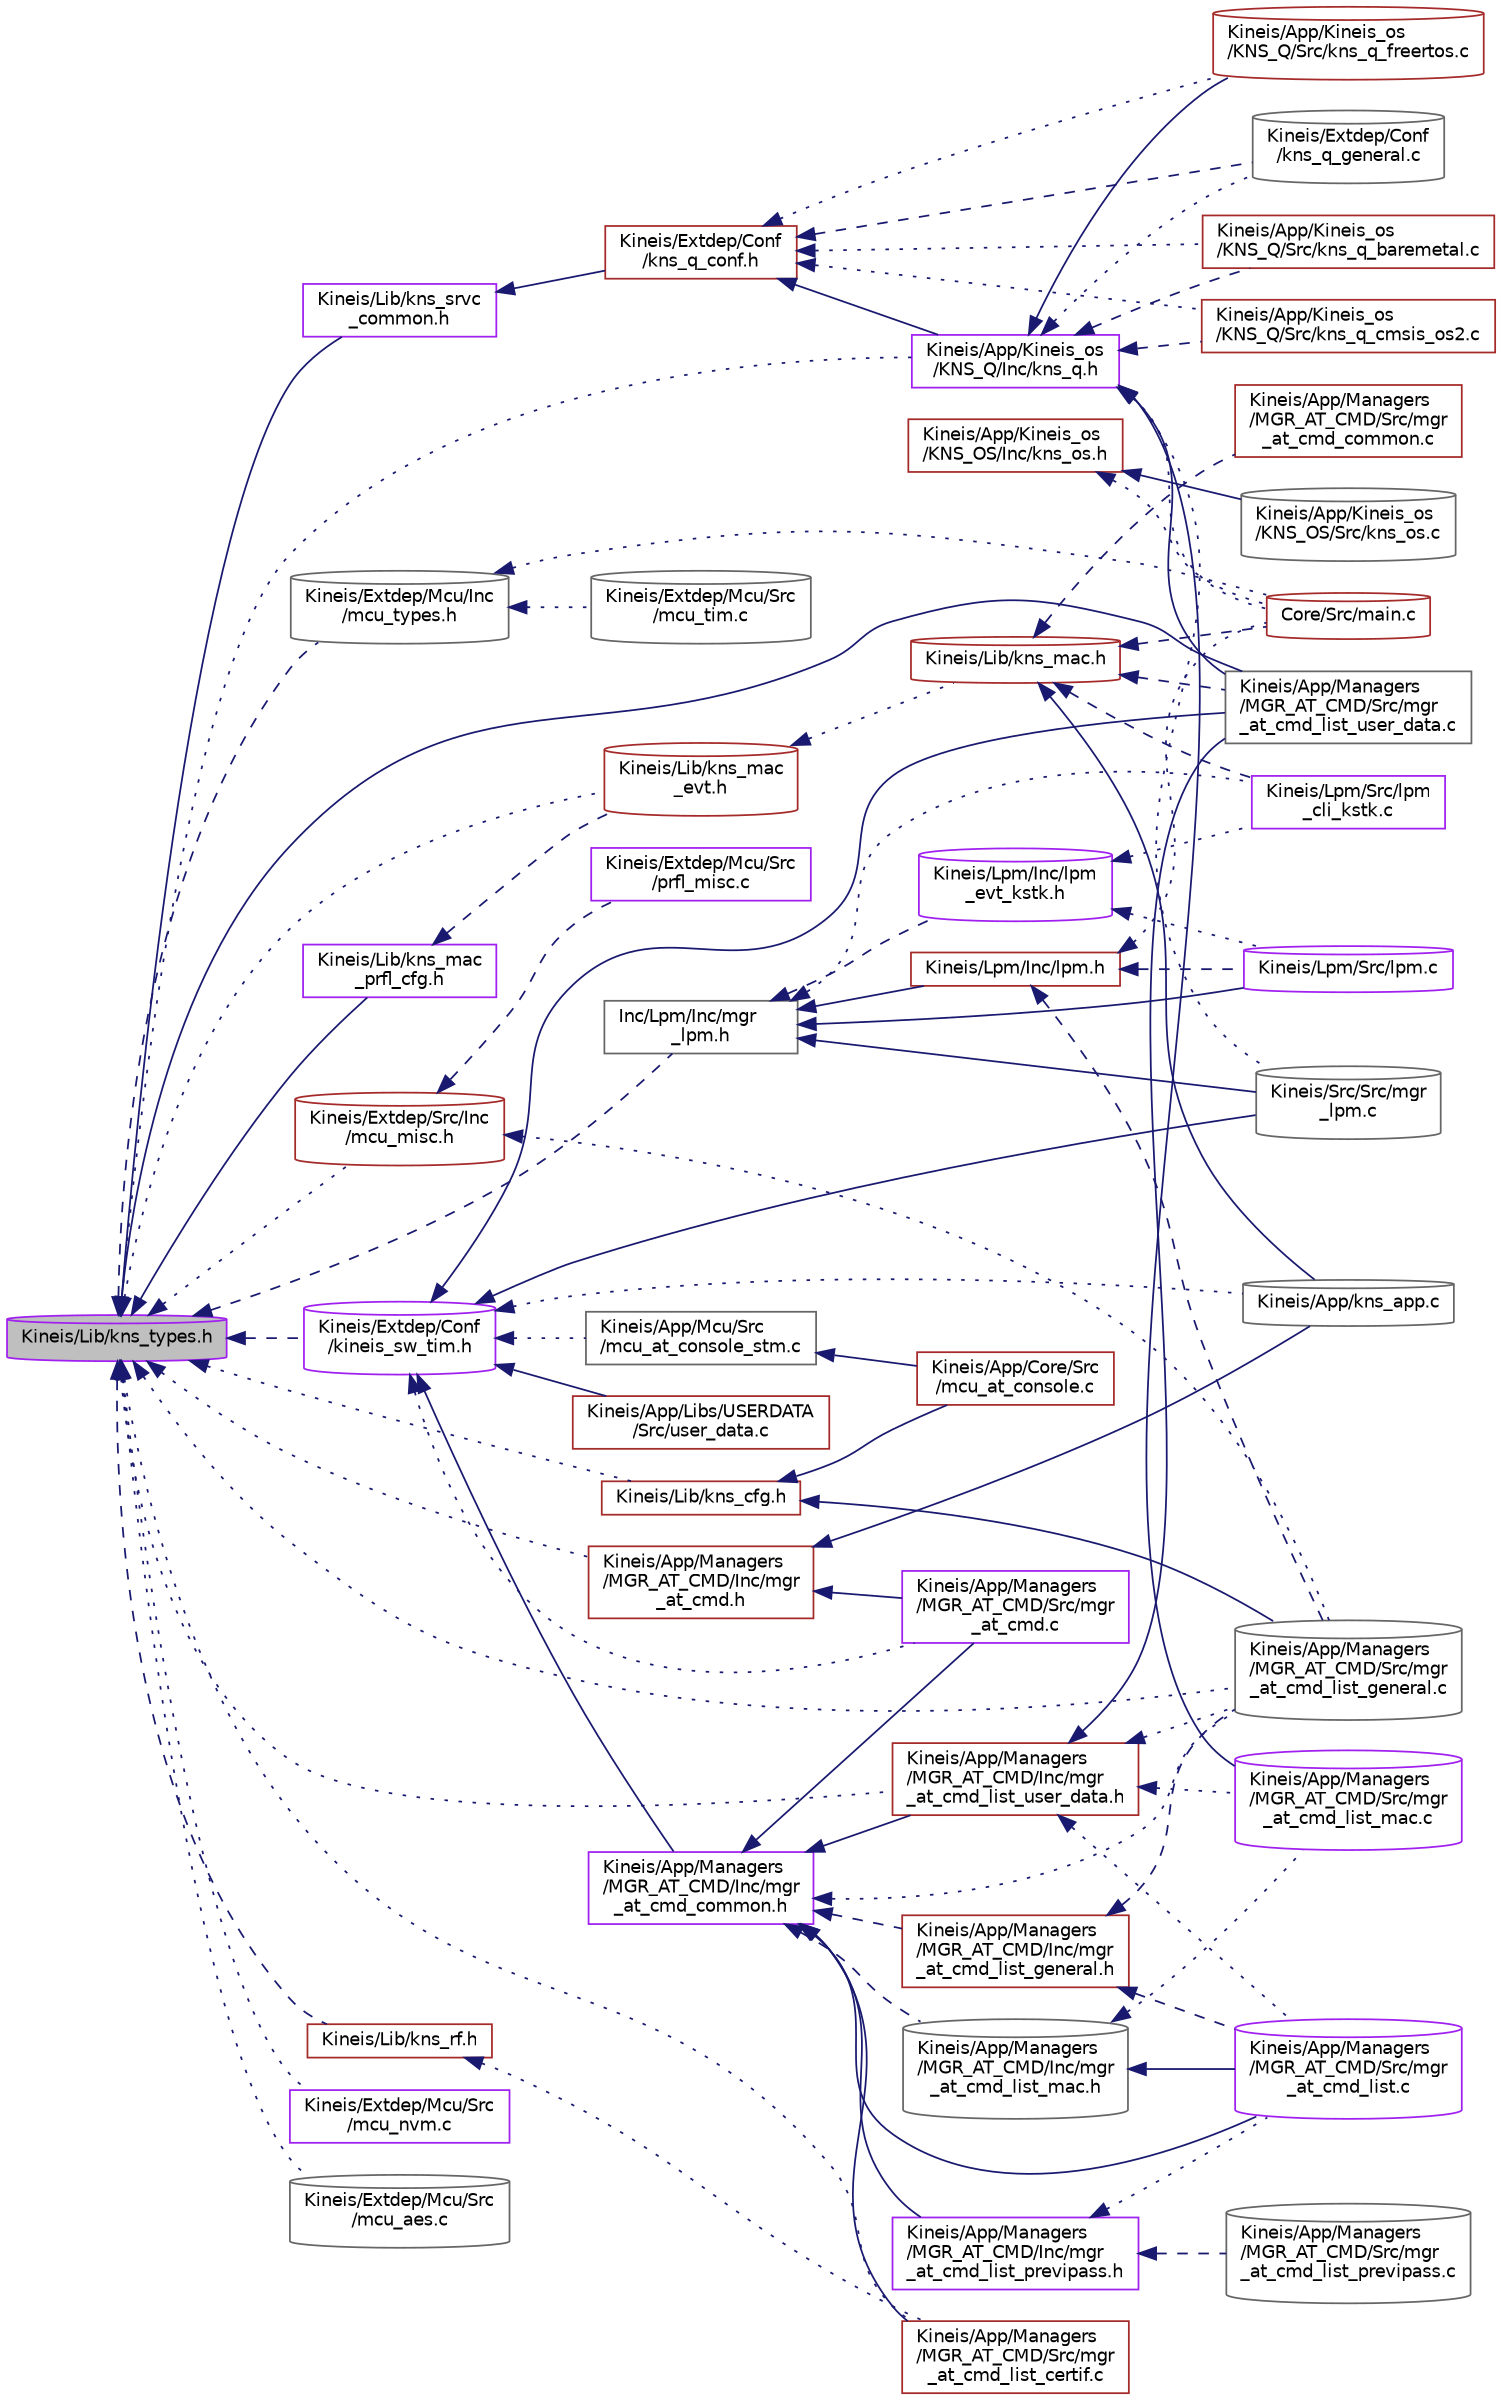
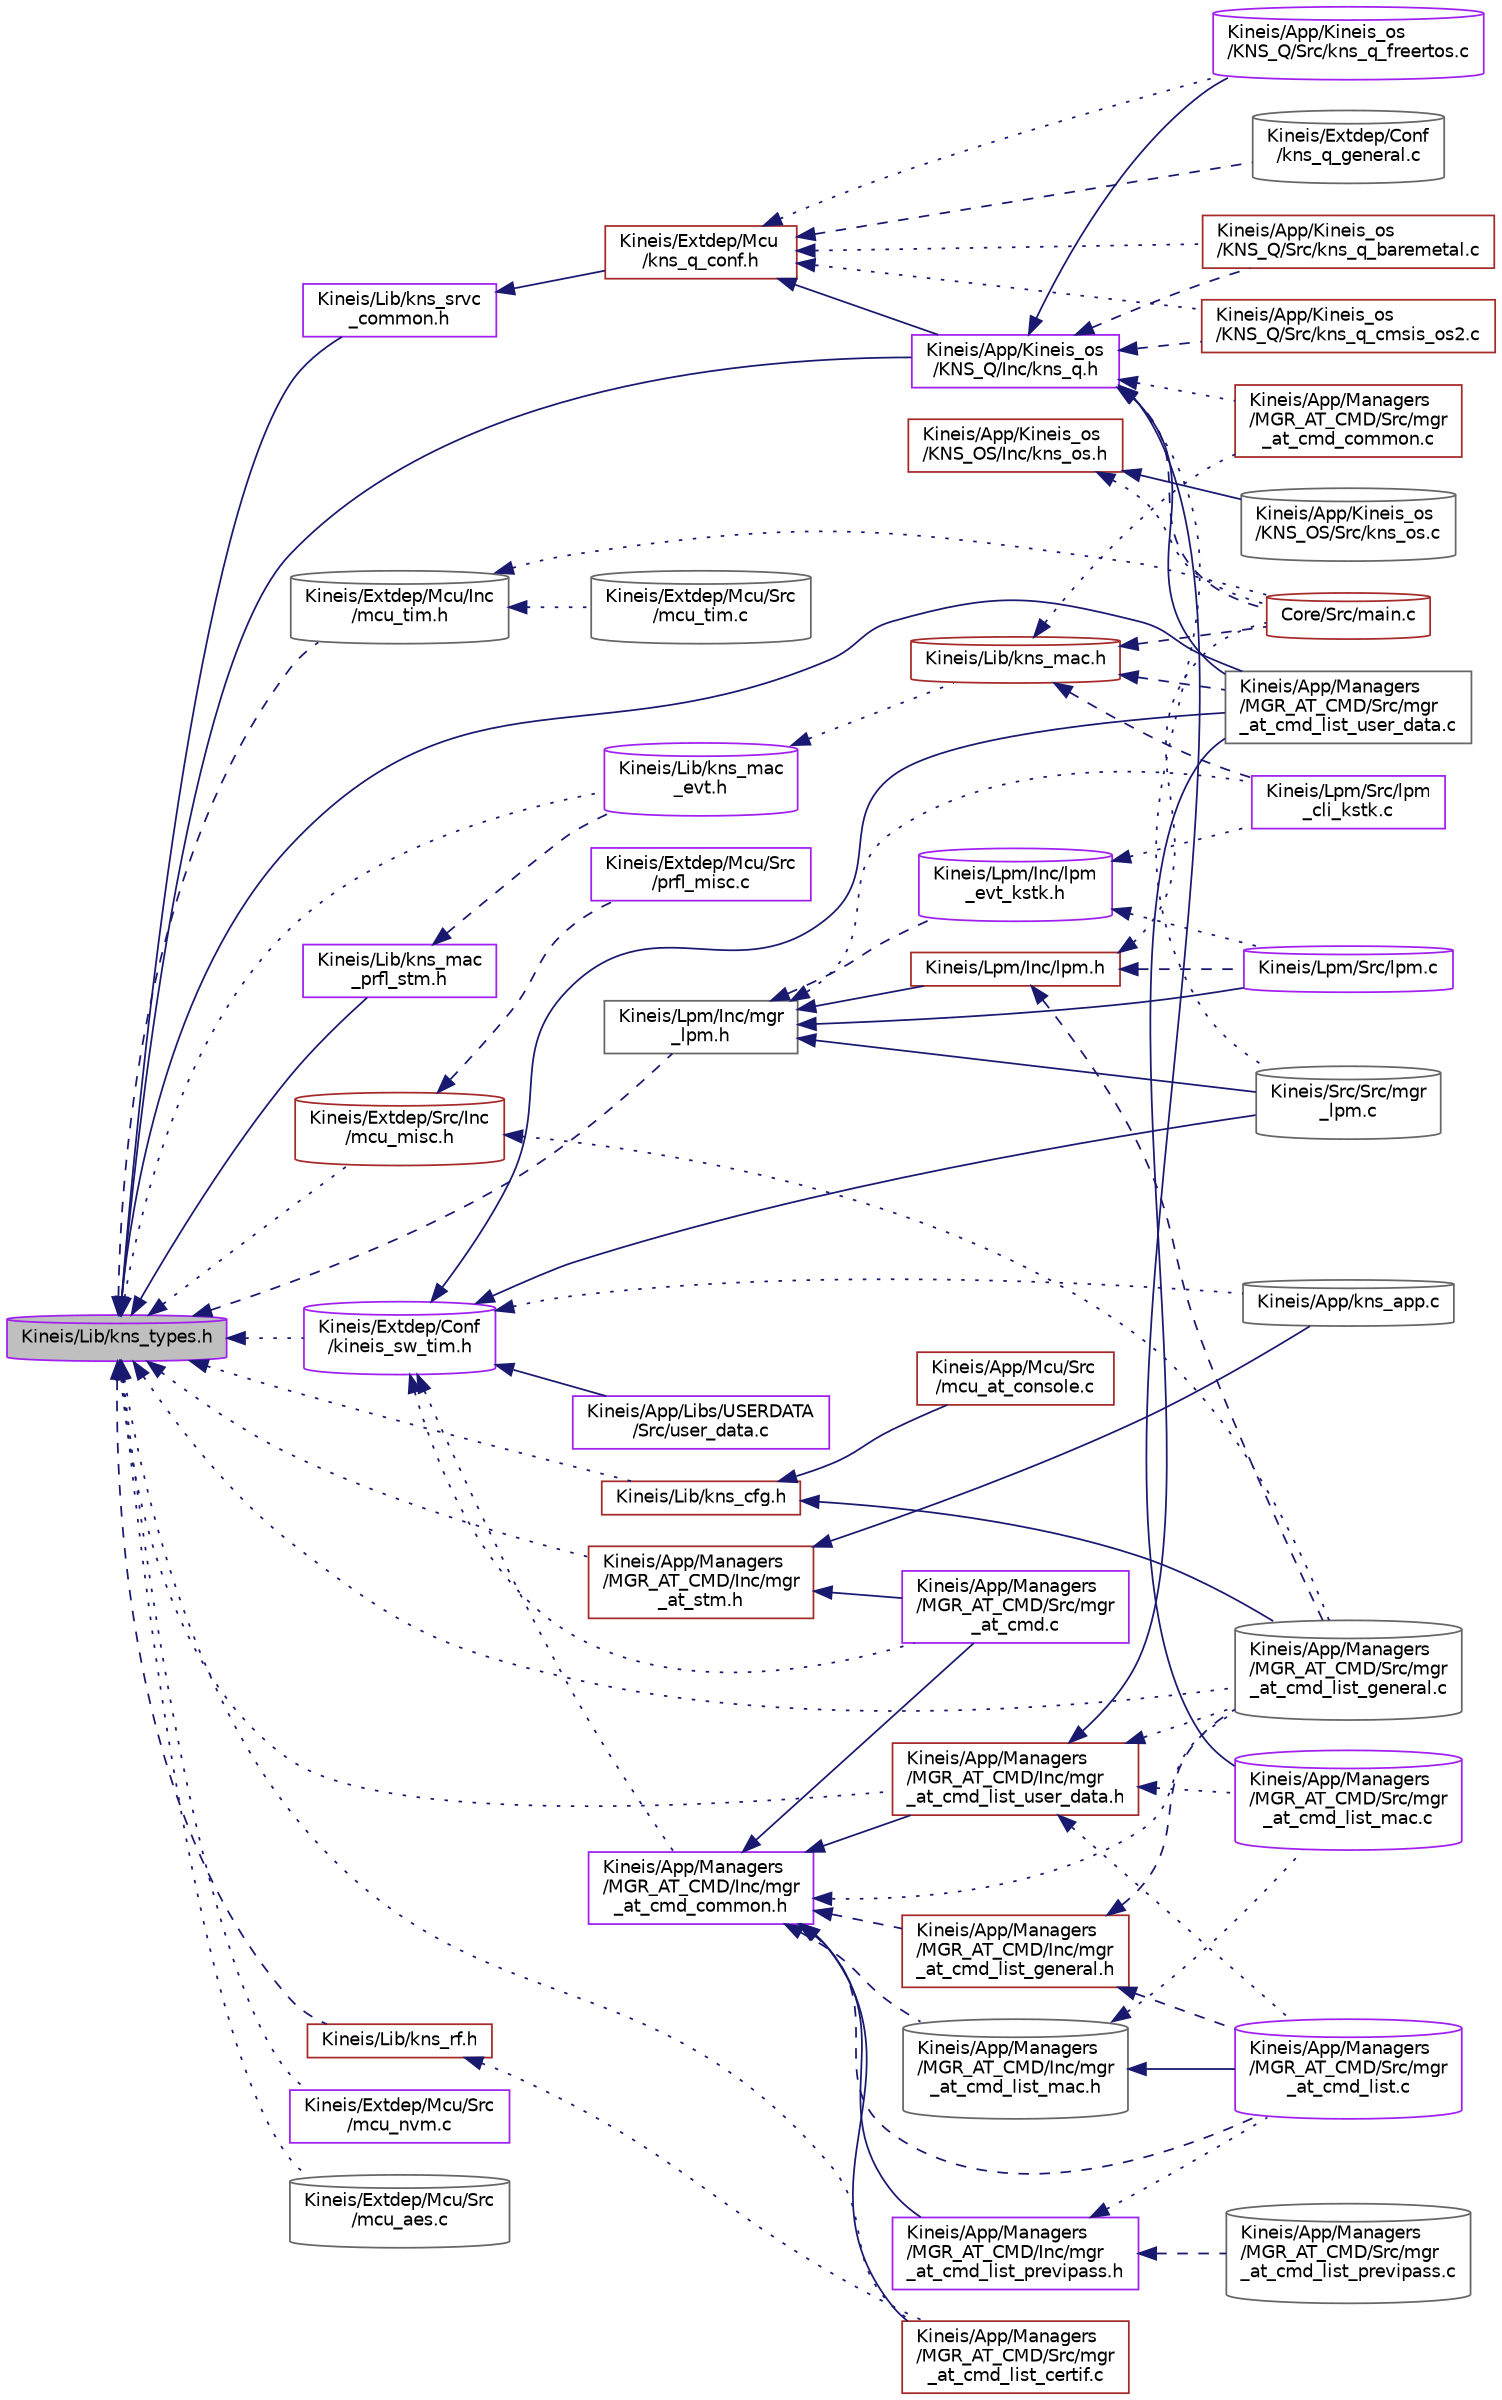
node "Kineis/App/Kineis_os /KNS_Q/Src/kns_q_freertos.c": color brown -> purple
edge "Kineis/Extdep/Conf /kns_q_general.c" -> "Kineis/App/Kineis_os /KNS_Q/Inc/kns_q.h": now "Kineis/App/Managers /MGR_AT_CMD/Src/mgr _at_cmd_common.c" -> "Kineis/App/Kineis_os /KNS_Q/Inc/kns_q.h"
node "Kineis/Extdep/Conf /kns_q_conf.h": label "Kineis/Extdep/Conf /kns_q_conf.h" -> "Kineis/Extdep/Mcu /kns_q_conf.h"
edge "Core/Src/main.c" -> "Kineis/App/Kineis_os /KNS_Q/Inc/kns_q.h": style dotted -> dashed
edge "Kineis/App/Managers /MGR_AT_CMD/Src/mgr _at_cmd_common.c" -> "Kineis/Lib/kns_mac.h": style dashed -> dotted
edge "Kineis/App/Kineis_os /KNS_Q/Inc/kns_q.h" -> "Kineis/Lib/kns_types.h": style dotted -> solid
node "Kineis/Extdep/Mcu/Inc /mcu_types.h": label "Kineis/Extdep/Mcu/Inc /mcu_types.h" -> "Kineis/Extdep/Mcu/Inc /mcu_tim.h"
node "Kineis/Lib/kns_mac _evt.h": color brown -> purple
node "Kineis/Lib/kns_mac _prfl_cfg.h": label "Kineis/Lib/kns_mac _prfl_cfg.h" -> "Kineis/Lib/kns_mac _prfl_stm.h"
edge "Kineis/App/kns_app.c" -> "Kineis/Lib/kns_mac.h": removed
node "Inc/Lpm/Inc/mgr _lpm.h": label "Inc/Lpm/Inc/mgr _lpm.h" -> "Kineis/Lpm/Inc/mgr _lpm.h"
edge "Kineis/Extdep/Conf /kineis_sw_tim.h" -> "Kineis/Lib/kns_types.h": style dashed -> dotted
node "Kineis/App/Mcu/Src /mcu_at_console_stm.c": removed
node "Kineis/App/Core/Src /mcu_at_console.c": label "Kineis/App/Core/Src /mcu_at_console.c" -> "Kineis/App/Mcu/Src /mcu_at_console.c"
node "Kineis/App/Libs/USERDATA /Src/user_data.c": color brown -> purple
node "Kineis/App/Managers /MGR_AT_CMD/Inc/mgr _at_cmd.h": label "Kineis/App/Managers /MGR_AT_CMD/Inc/mgr _at_cmd.h" -> "Kineis/App/Managers /MGR_AT_CMD/Inc/mgr _at_stm.h"
edge "Kineis/App/Managers /MGR_AT_CMD/Inc/mgr _at_cmd_common.h" -> "Kineis/Extdep/Conf /kineis_sw_tim.h": style solid -> dotted
edge "Kineis/App/Managers /MGR_AT_CMD/Src/mgr _at_cmd_list.c" -> "Kineis/App/Managers /MGR_AT_CMD/Inc/mgr _at_cmd_common.h": style solid -> dashed
